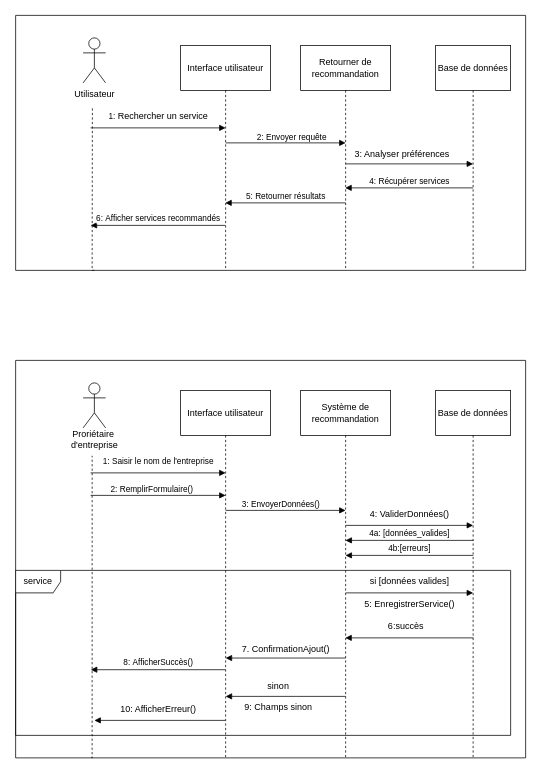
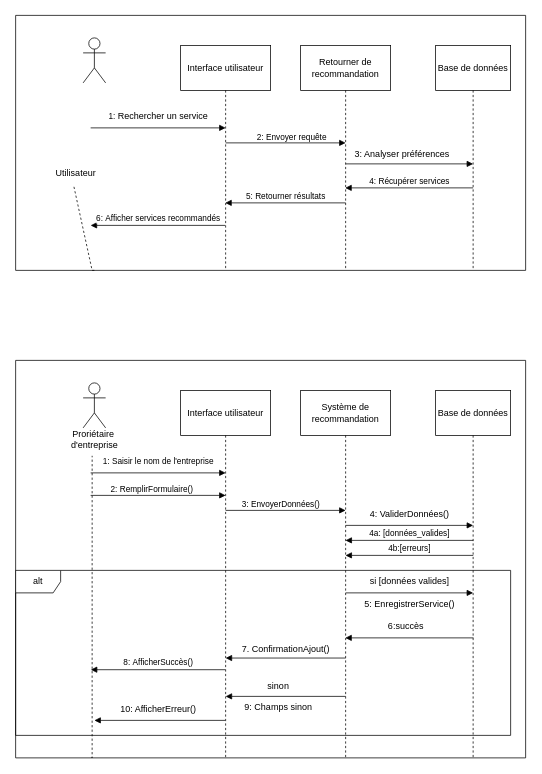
node "Utilisateur": moved (94, 94) -> (75, 173)
node "service": label "service" -> "alt"
